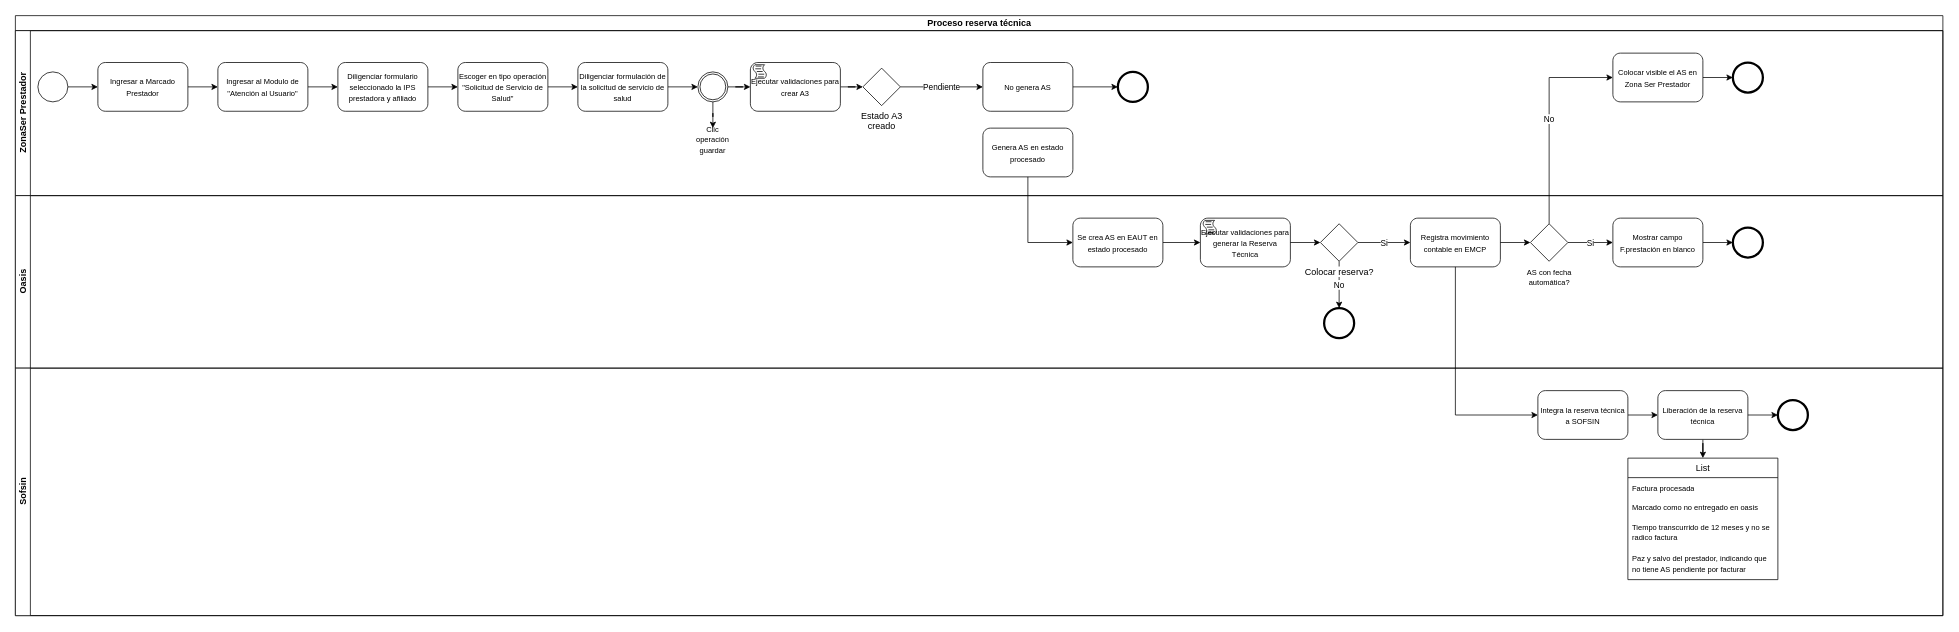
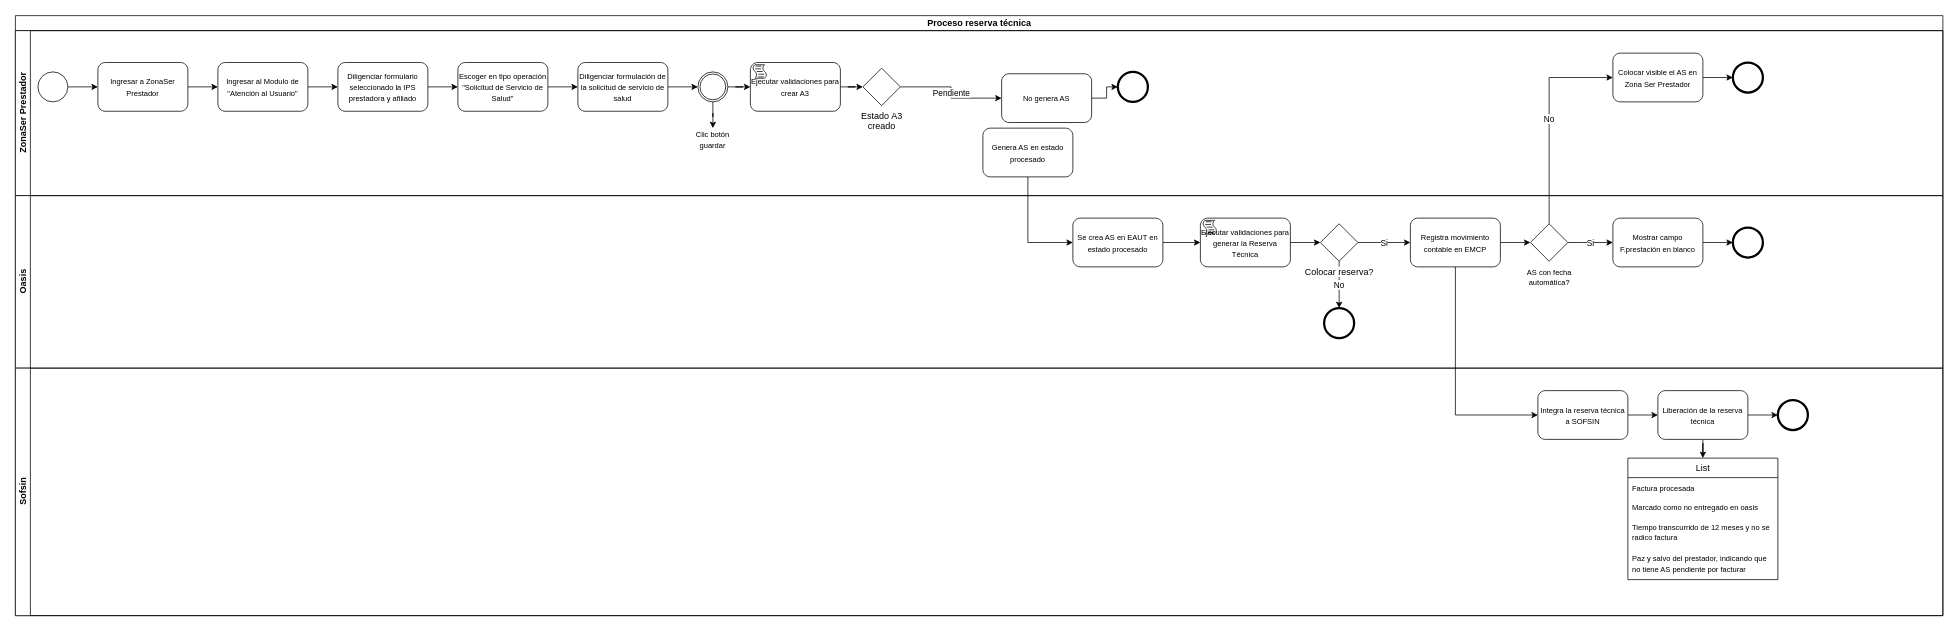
node "Ingresar a Marcado Prestador": label "Ingresar a Marcado Prestador" -> "Ingresar a ZonaSer Prestador"
node "No genera AS": moved (1028, 87) -> (1047, 98)
node "Clic operación guardar": label "Clic operación guardar" -> "Clic botón guardar"
